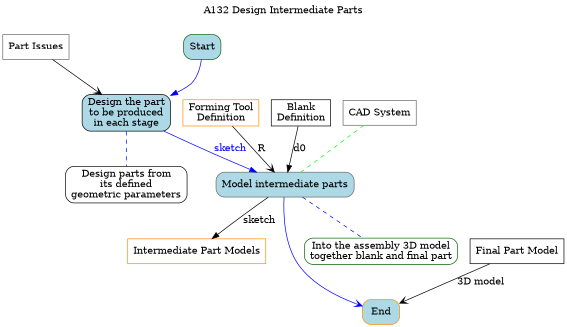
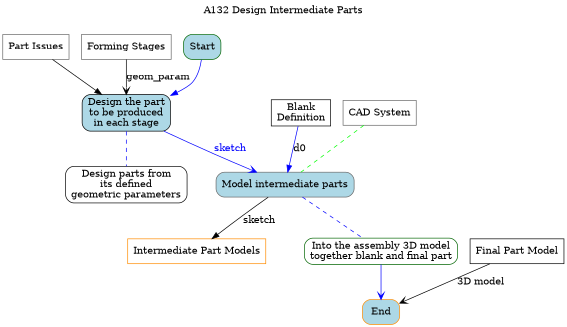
node "Forming Stages": added
edge "Part Issues" -> "Design the part to be produced in each stage": arrowhead vee -> normal
node "Forming Tool Definition": removed
edge "Blank Definition" -> "Model intermediate parts": color black -> blue
edge "Design the part to be produced in each stage" -> "Model intermediate parts": arrowhead normal -> vee
edge "Model intermediate parts" -> "End": now "Into the assembly 3D model together blank and final part" -> "End"
